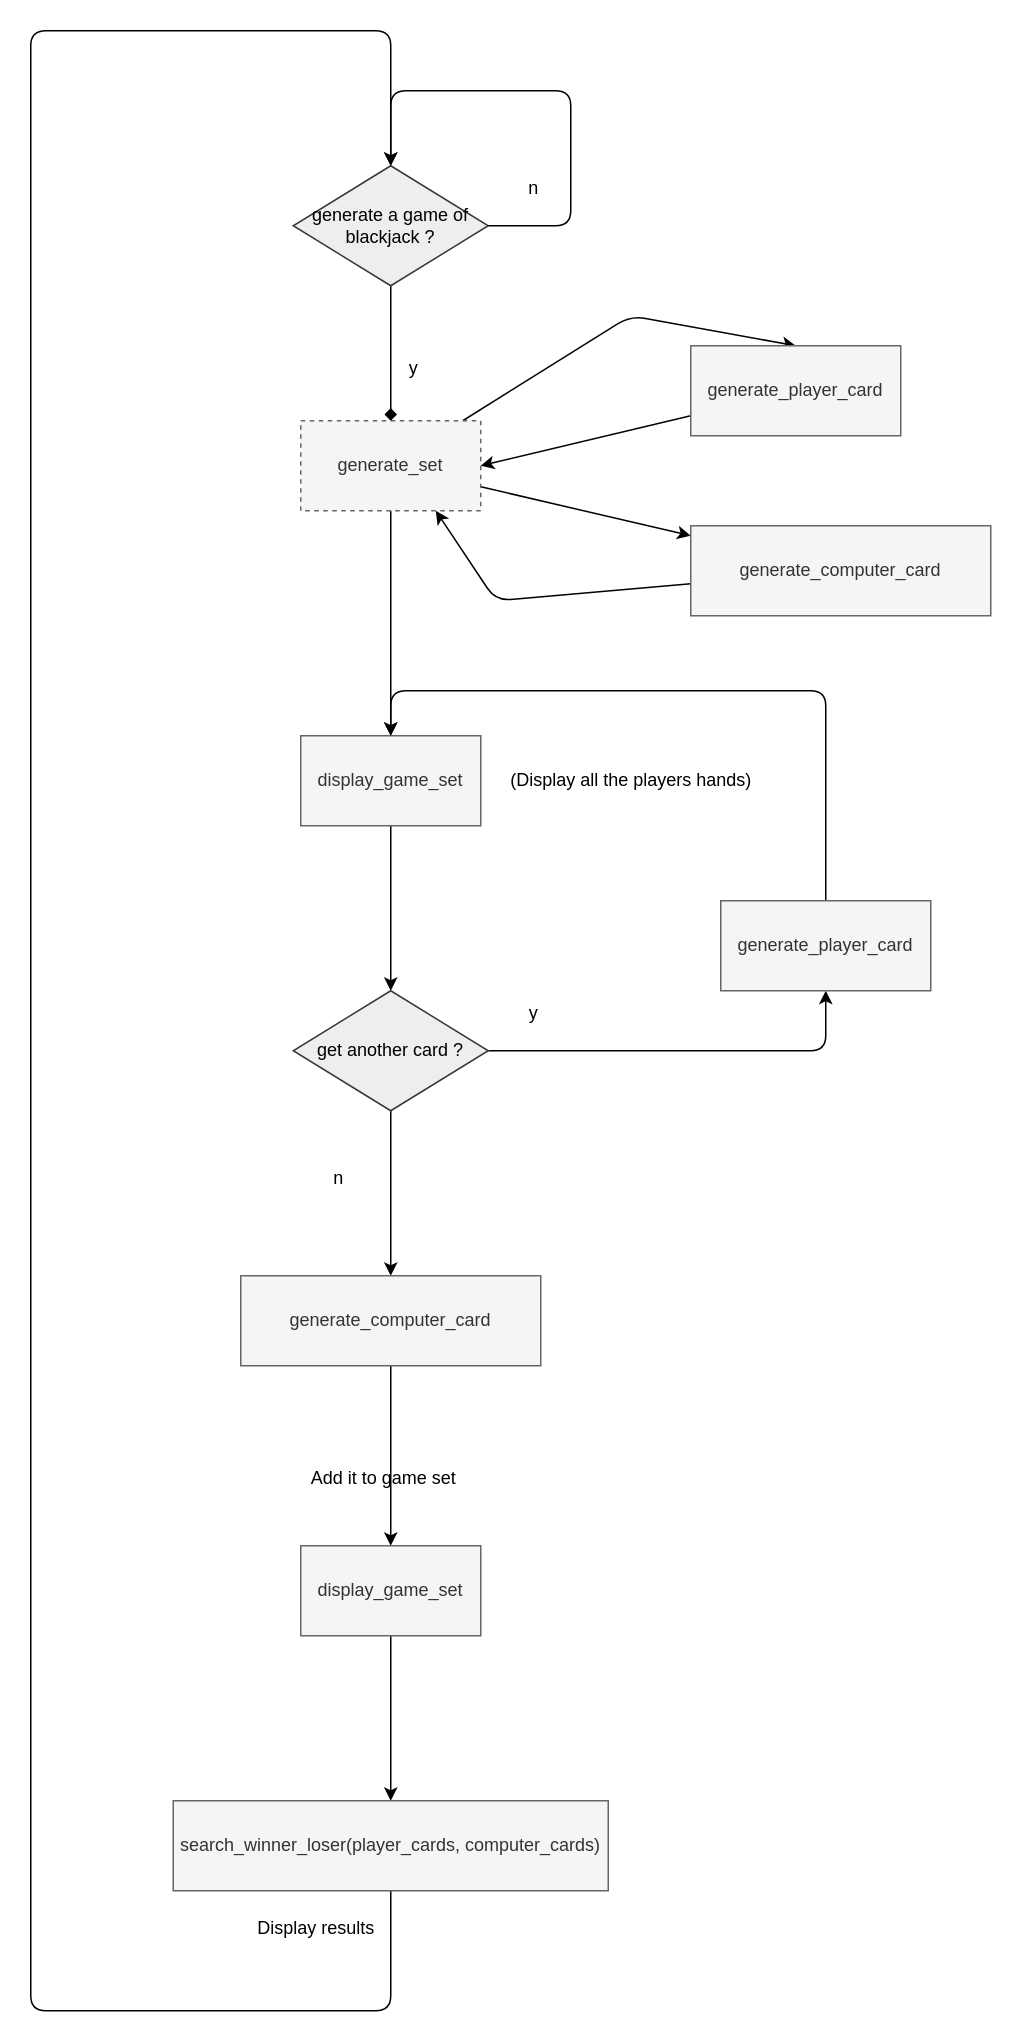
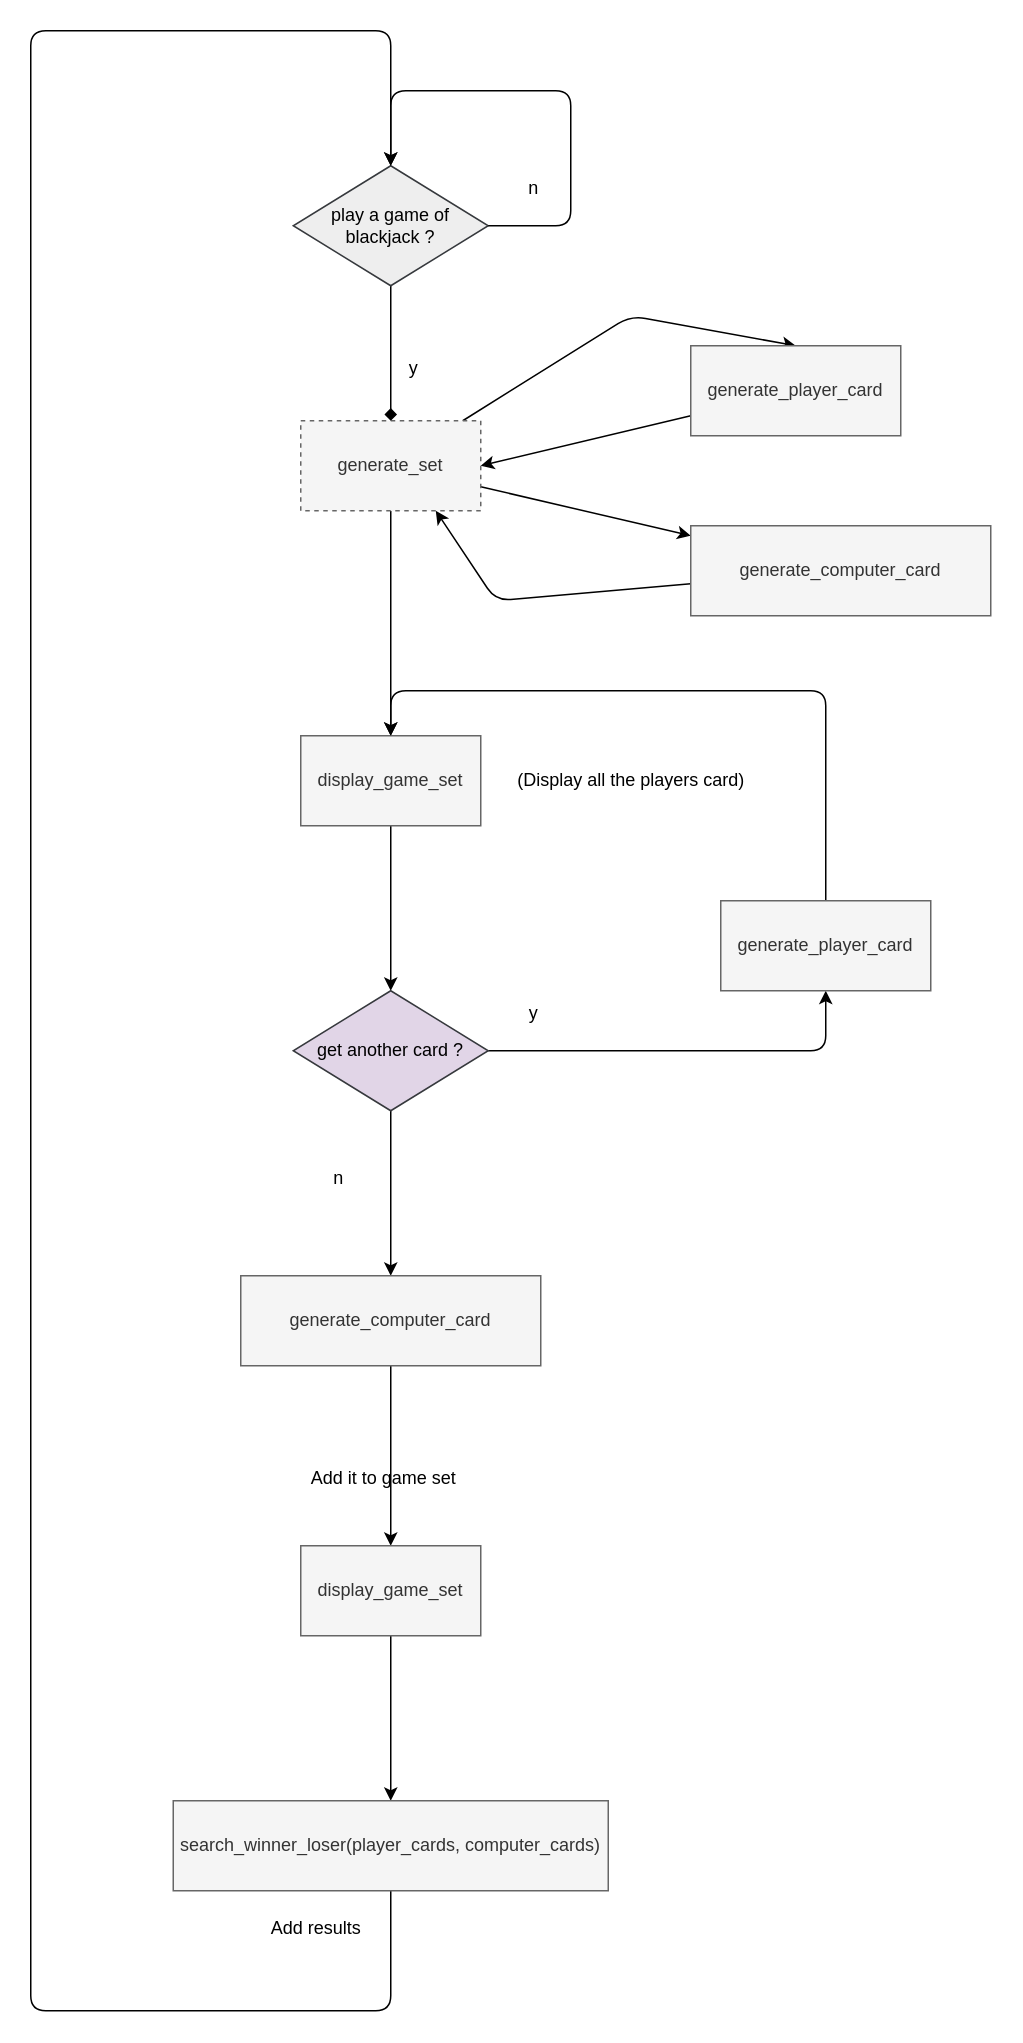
node "generate a game of blackjack ?": label "generate a game of blackjack ?" -> "play a game of blackjack ?"
node "(Display all the players hands)": label "(Display all the players hands)" -> "(Display all the players card)"
node "get another card ?": fillcolor #eeeeee -> #e1d5e7
node "Display results": label "Display results" -> "Add results"
